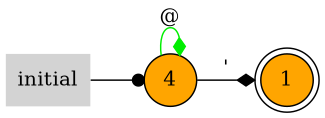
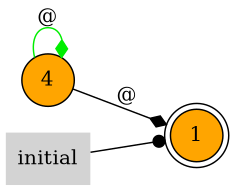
edge "4" -> "1": label "'" -> "@"
edge "initial" -> "4": now "initial" -> "1"
